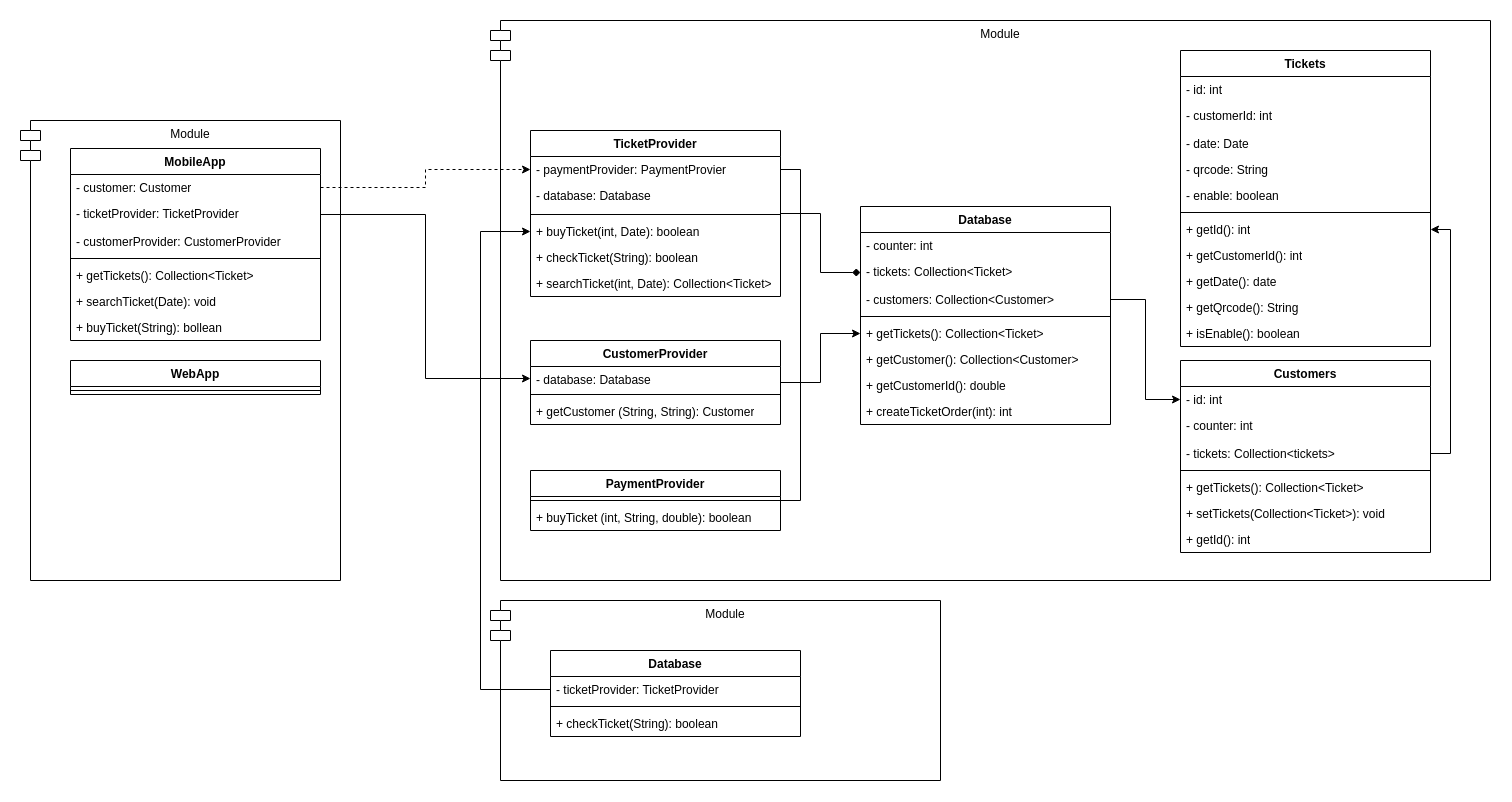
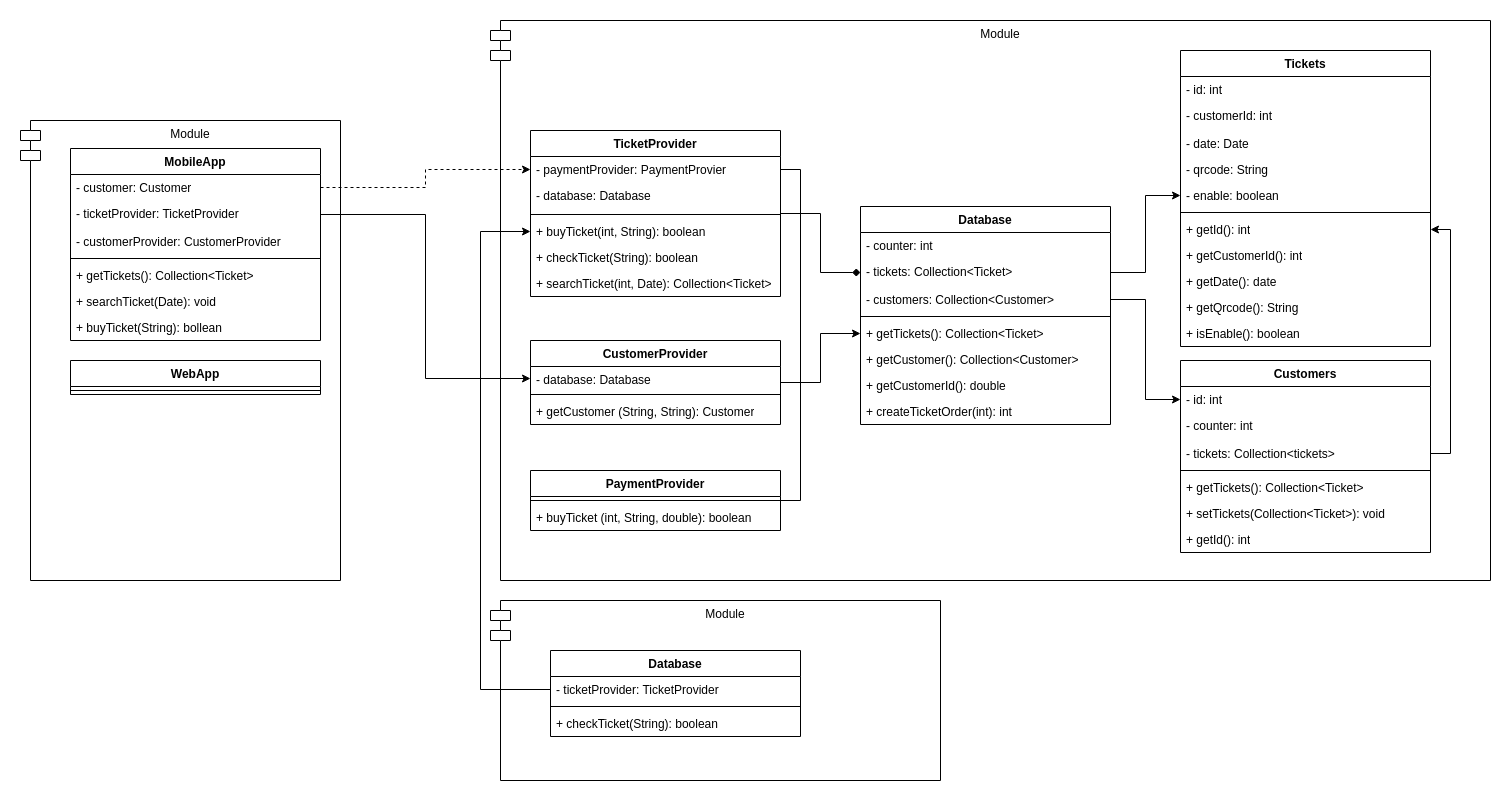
node "+ buyTicket(int, Date): boolean": label "+ buyTicket(int, Date): boolean" -> "+ buyTicket(int, String): boolean"
edge "- tickets: Collection<Ticket>" -> "- enable: boolean": added
